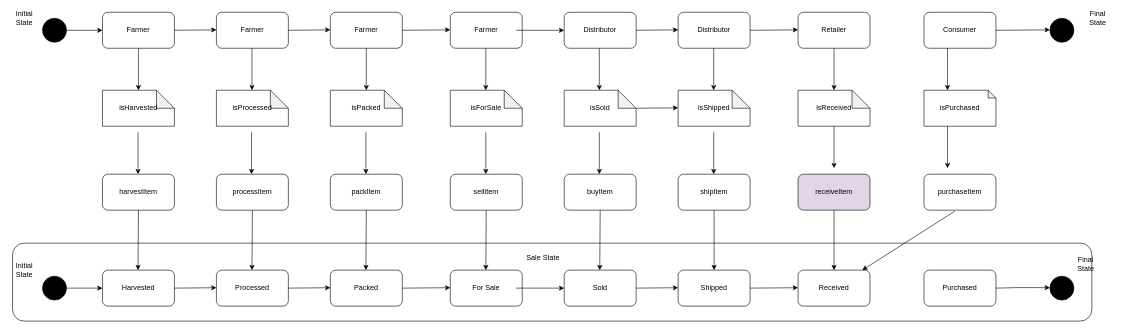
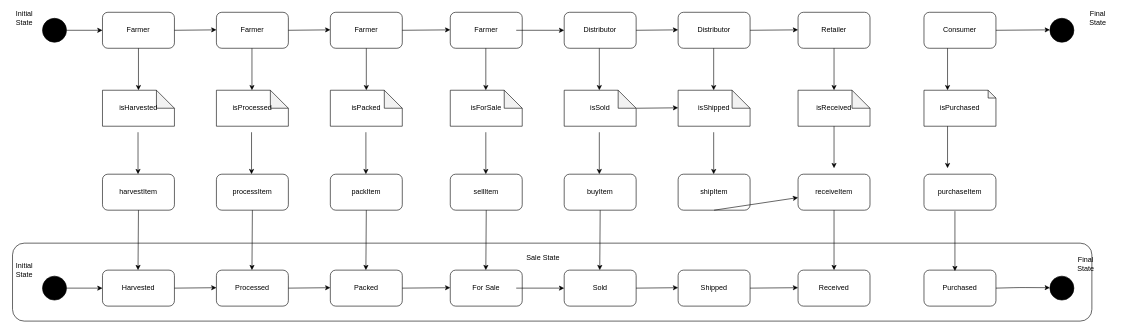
node "receiveItem": fillcolor #e1d5e7 -> #ffffff
edge "purchaseItem" -> "Received": now "purchaseItem" -> "Purchased"
edge "shipItem" -> "Shipped": now "shipItem" -> "receiveItem"
